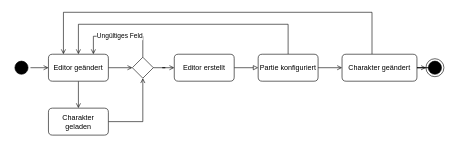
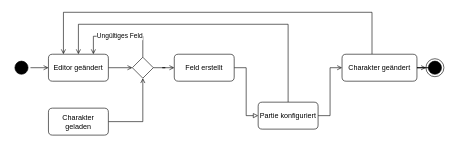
node "Editor erstellt": label "Editor erstellt" -> "Feld erstellt"
node "Partie konfiguriert": moved (288, 68) -> (288, 116)
edge "Editor geändert" -> "Charakter geladen": removed
